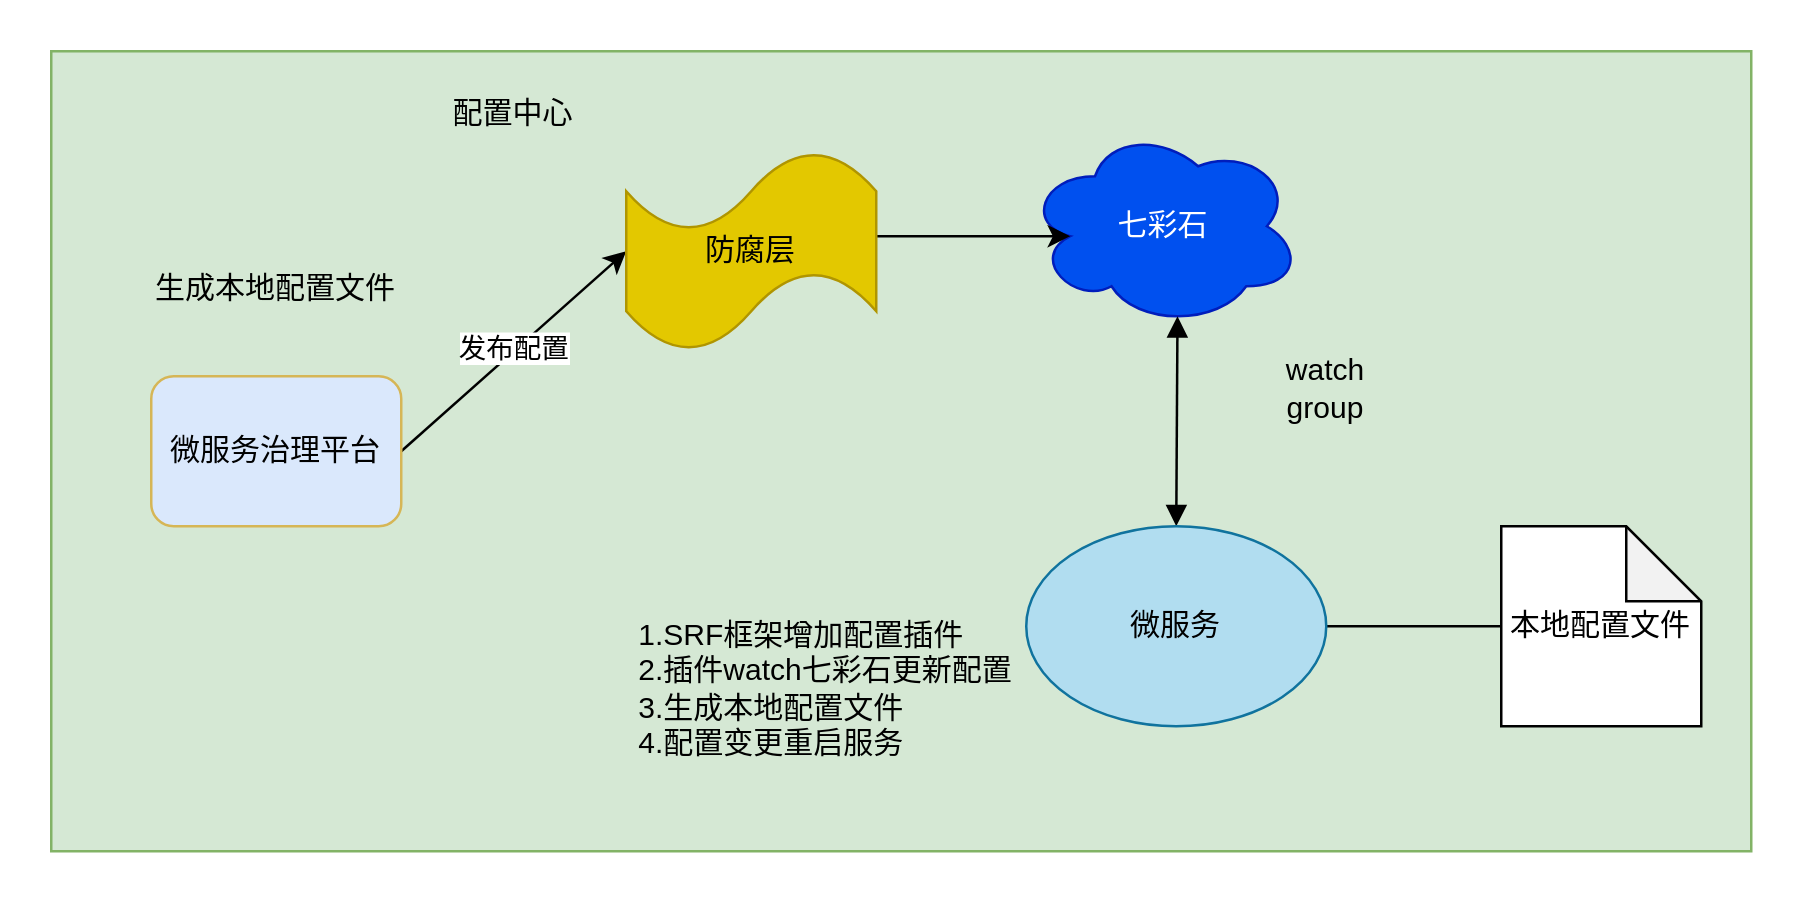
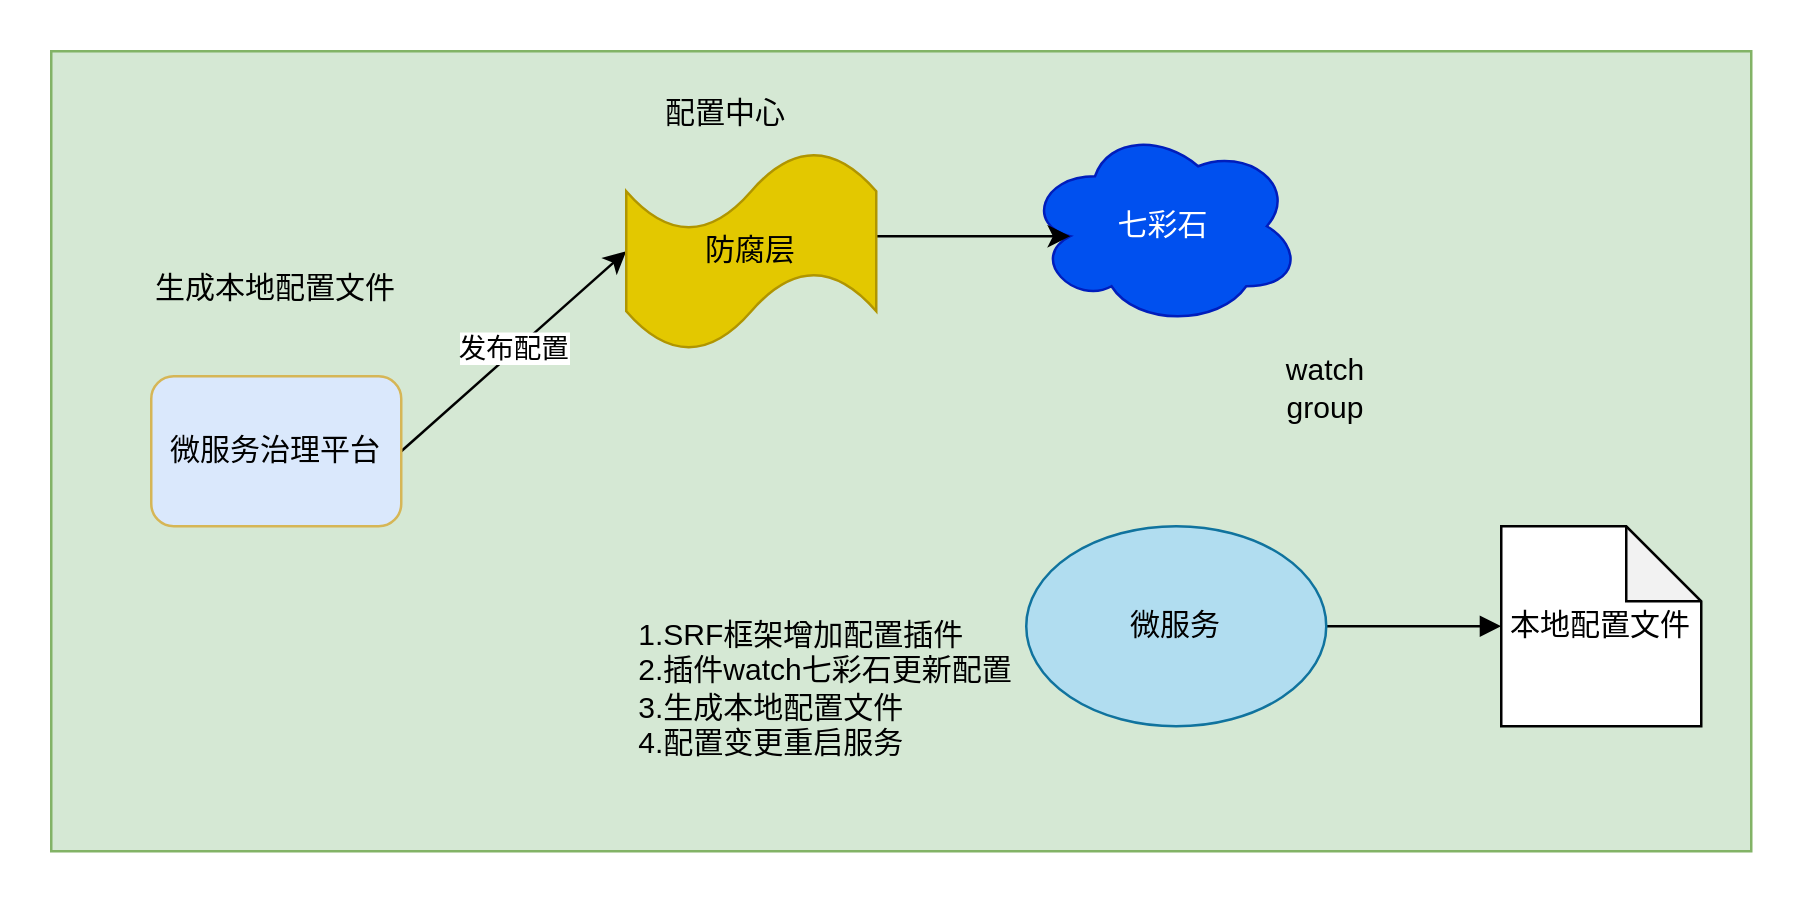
node "配置中心": moved (514, 114) -> (726, 114)
edge "七彩石" -- "微服务": removed
edge "微服务" -- "本地配置文件": arrowhead none -> block
